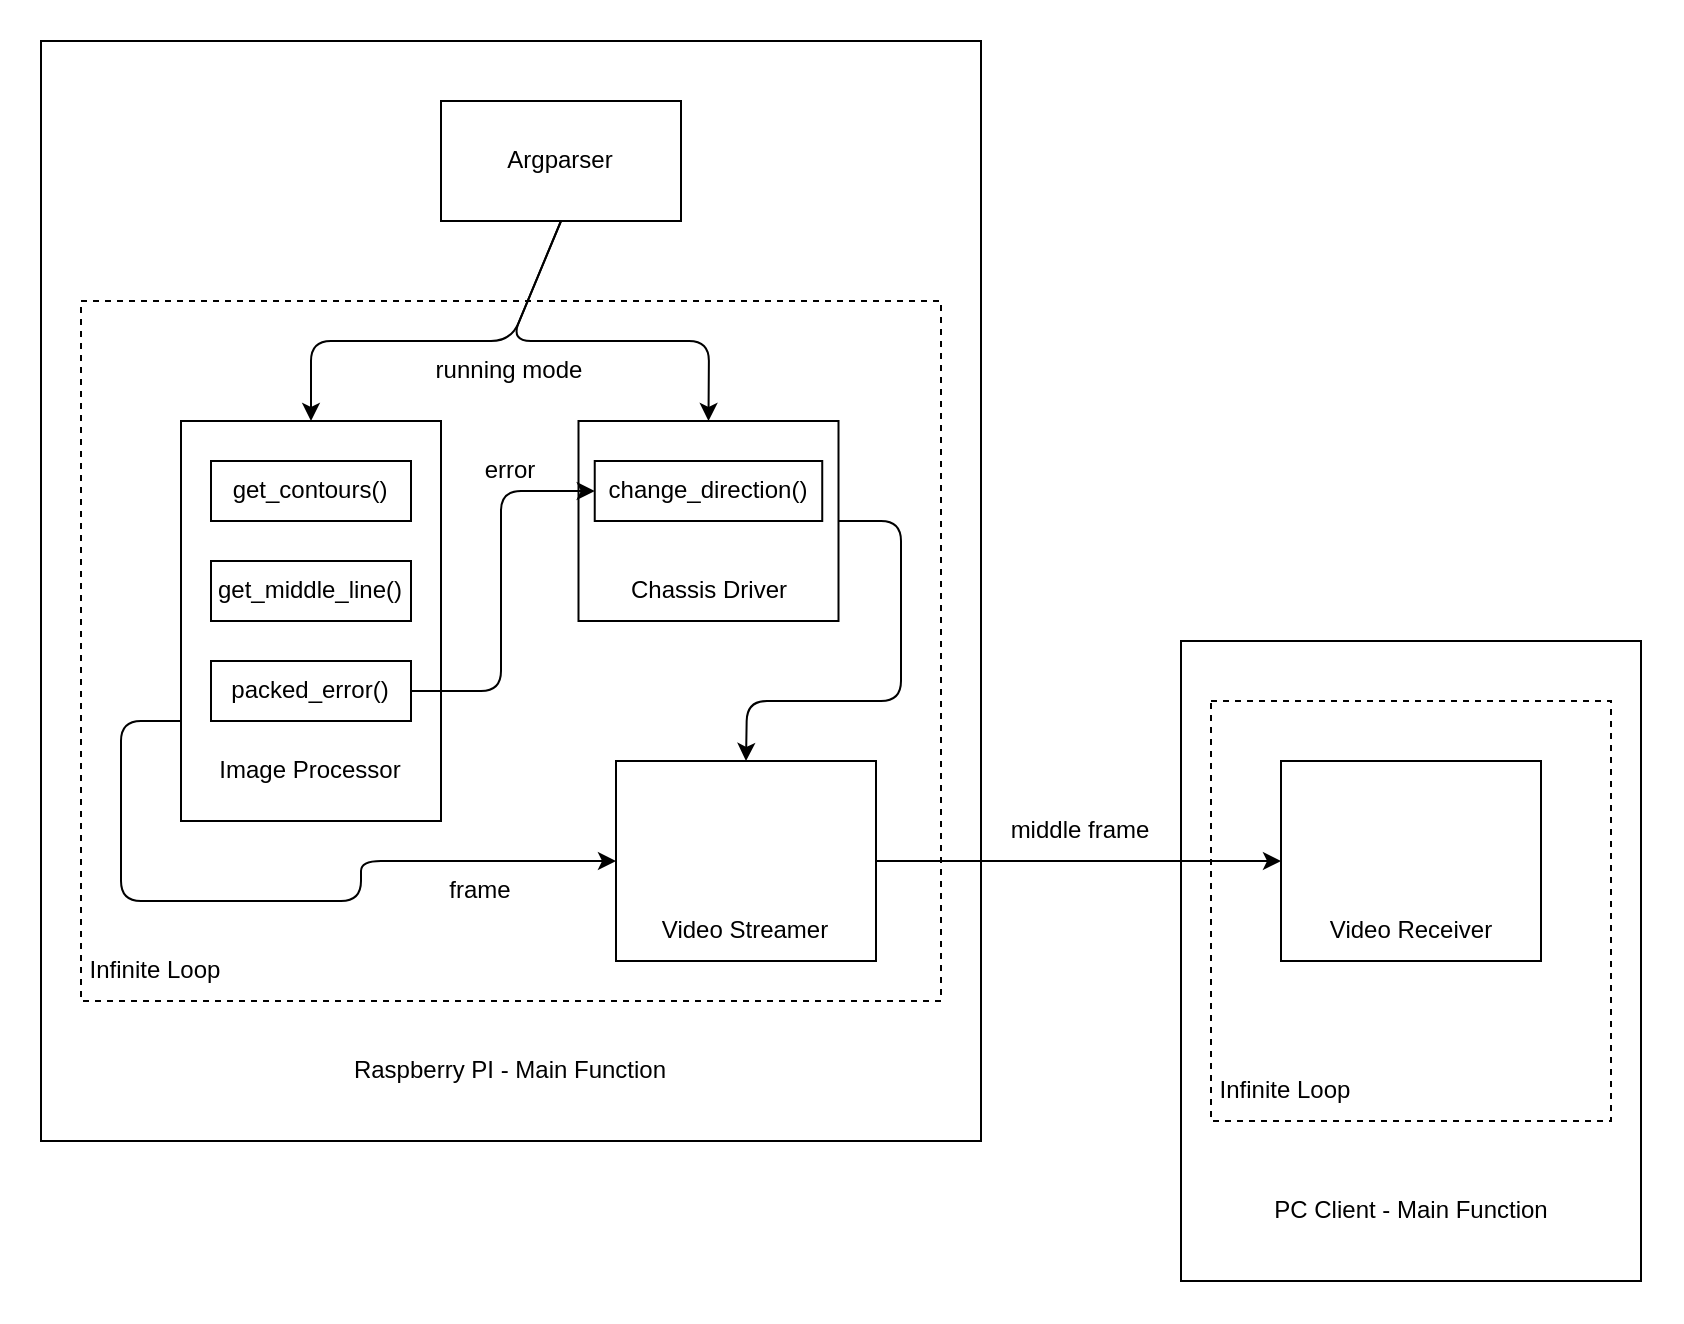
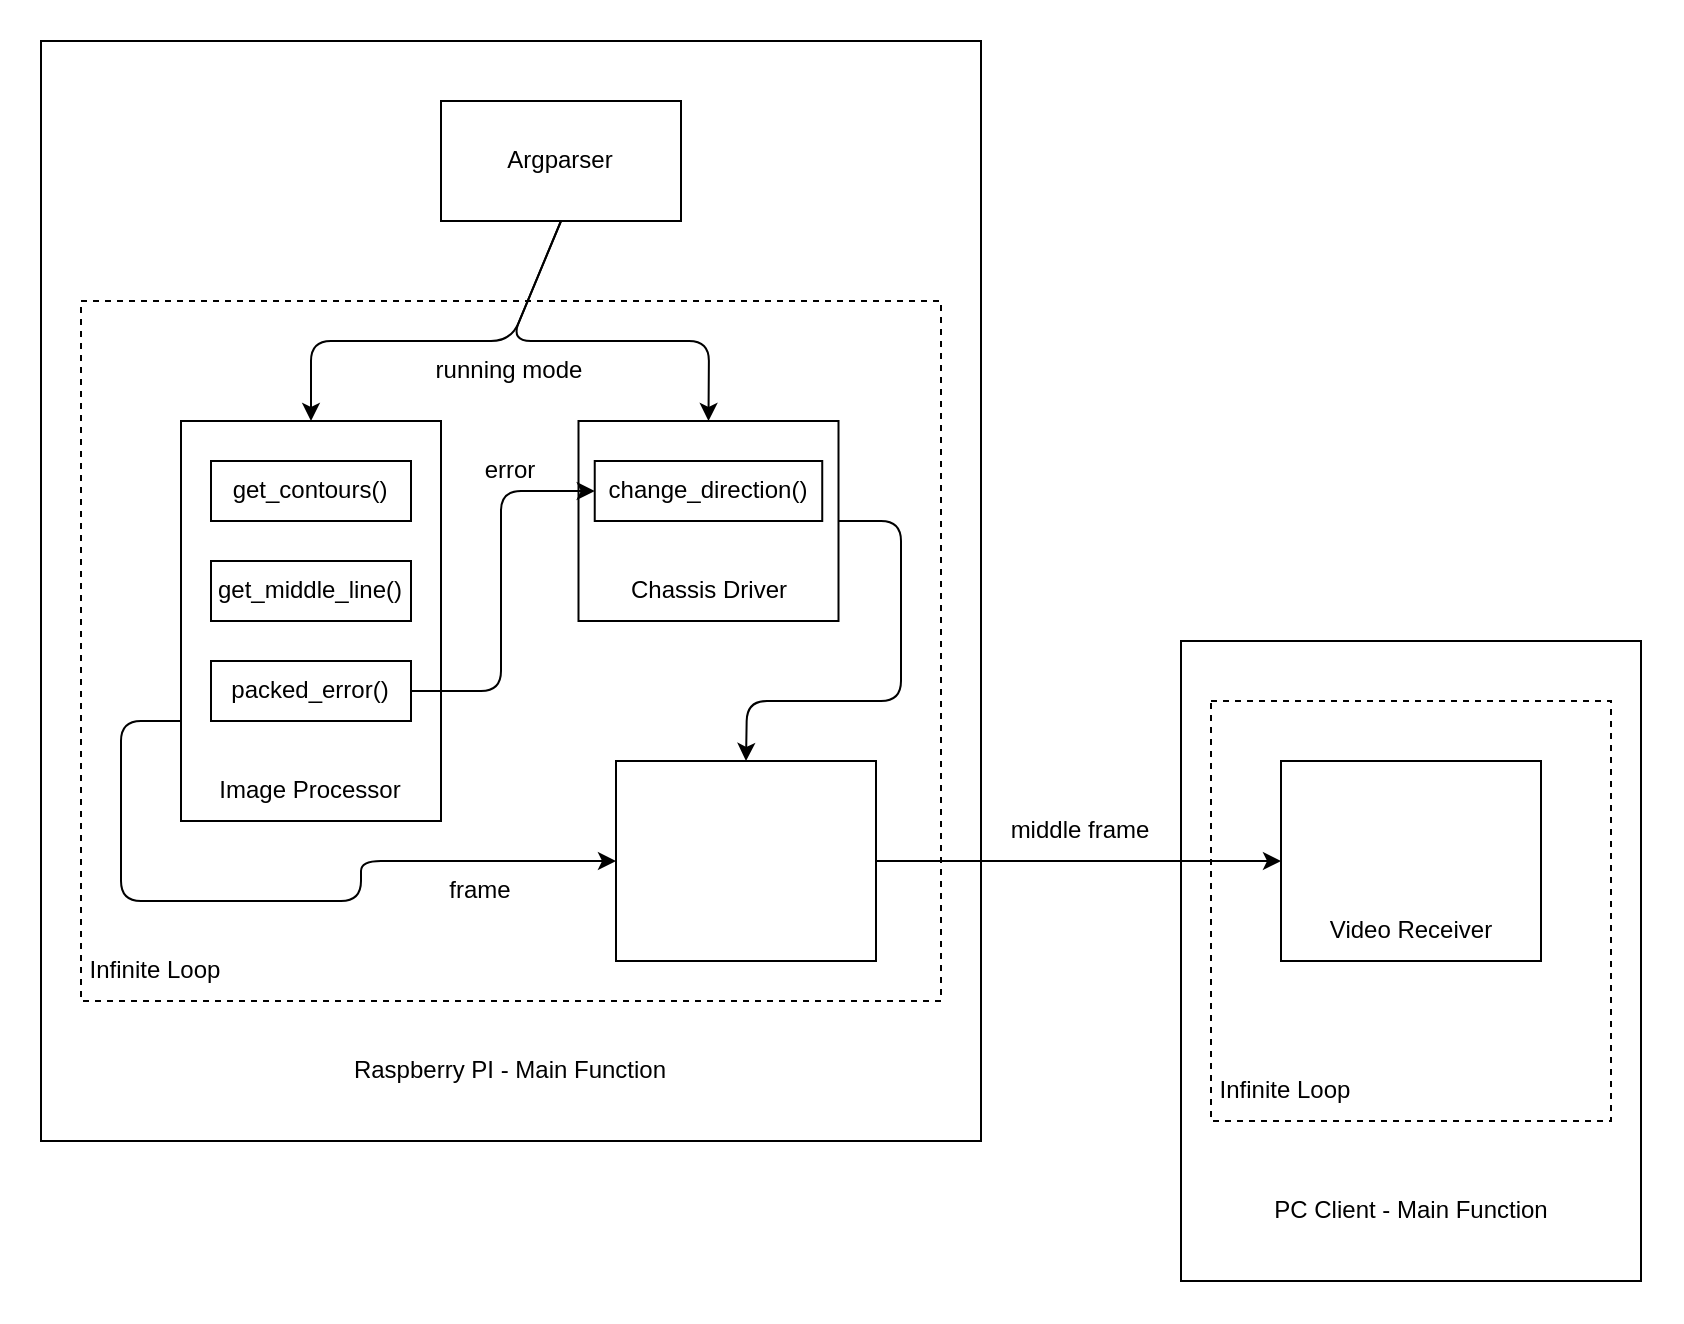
node "Image Processor": moved (311, 771) -> (311, 791)
node "Video Streamer": removed
